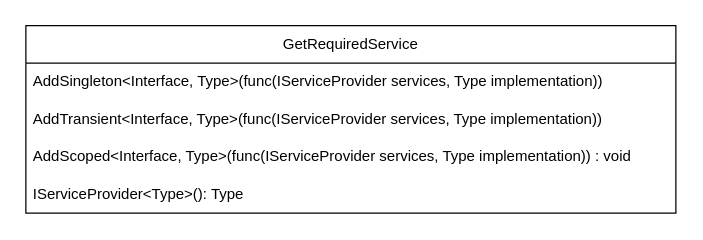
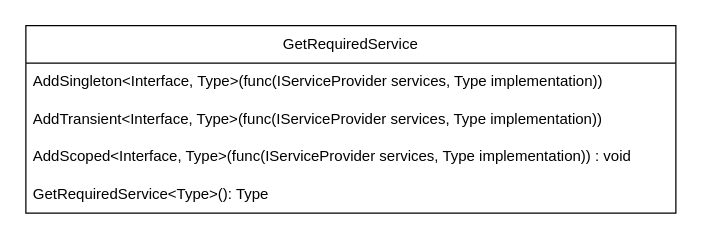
node "IServiceProvider<Type>(): Type": label "IServiceProvider<Type>(): Type" -> "GetRequiredService<Type>(): Type"
